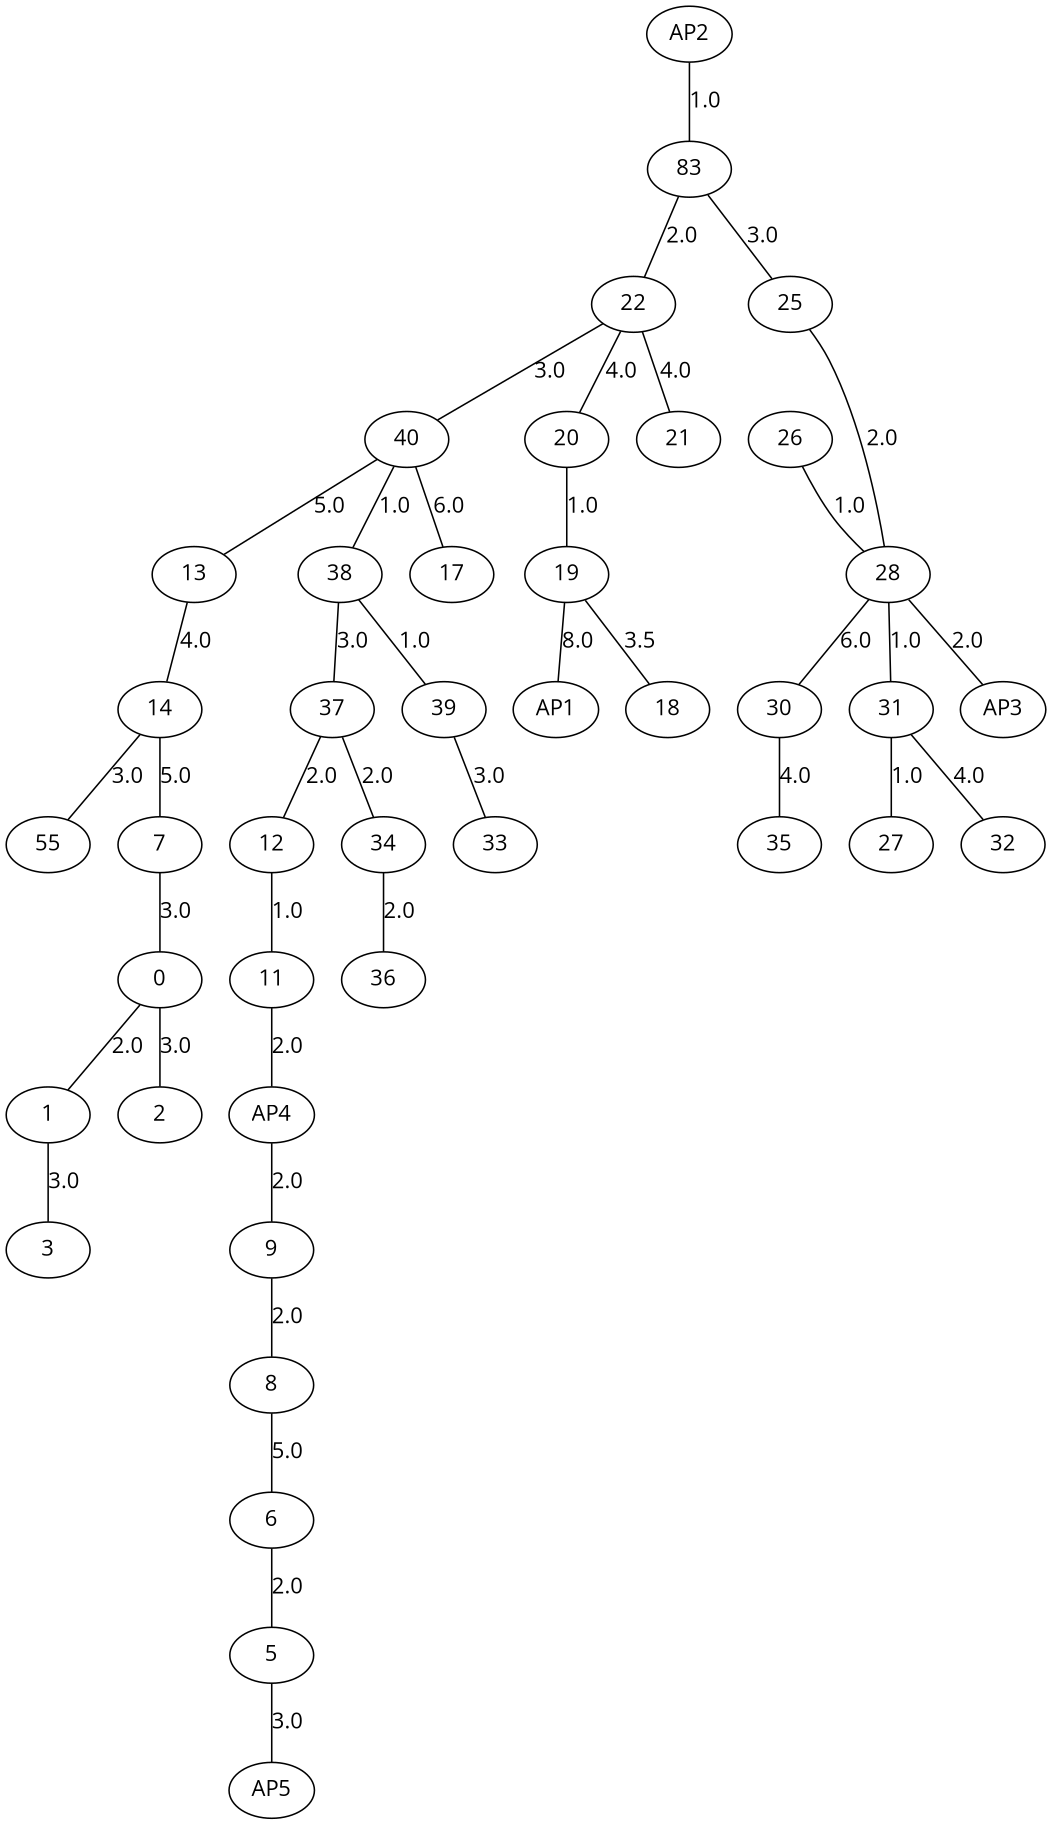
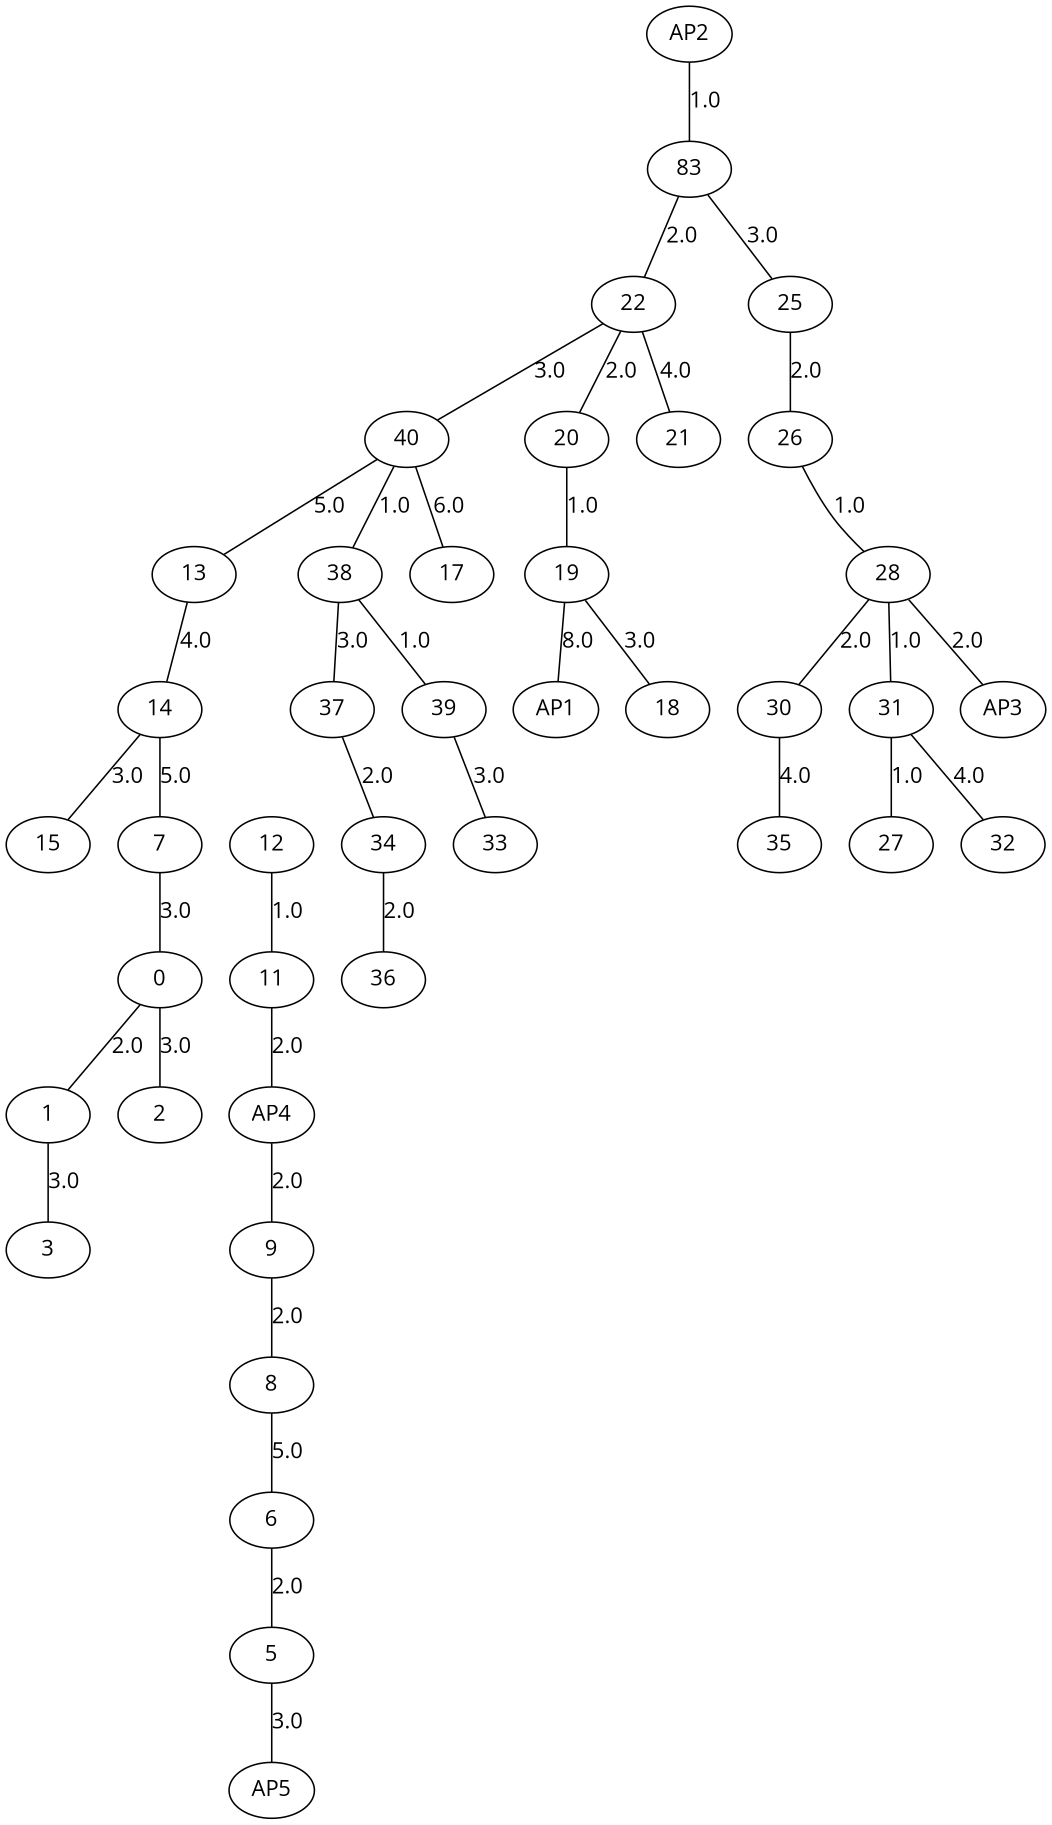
edge "22" -- "20": label "4.0" -> "2.0"
edge "25" -- "28": now "25" -- "26"
edge "19" -- "18": label "3.5" -> "3.0"
edge "28" -- "30": label "6.0" -> "2.0"
edge "37" -- "12": removed, label "2.0"
node "55": label "55" -> "15"
